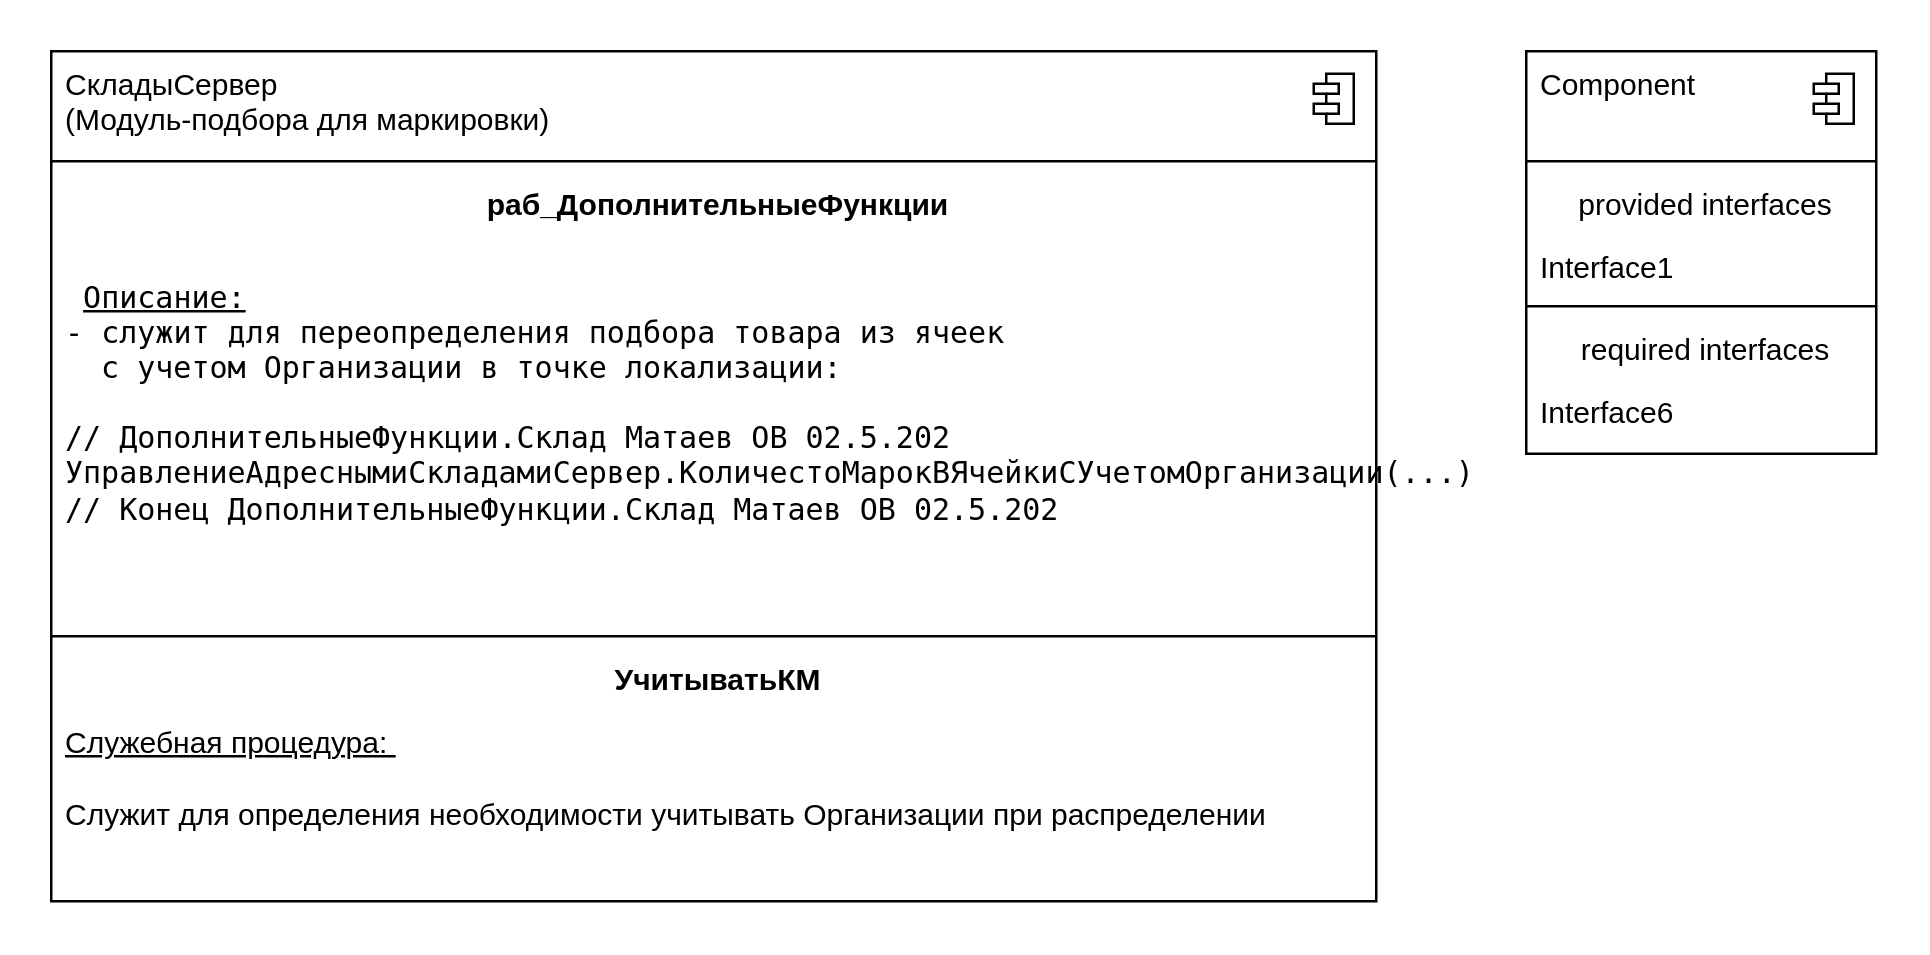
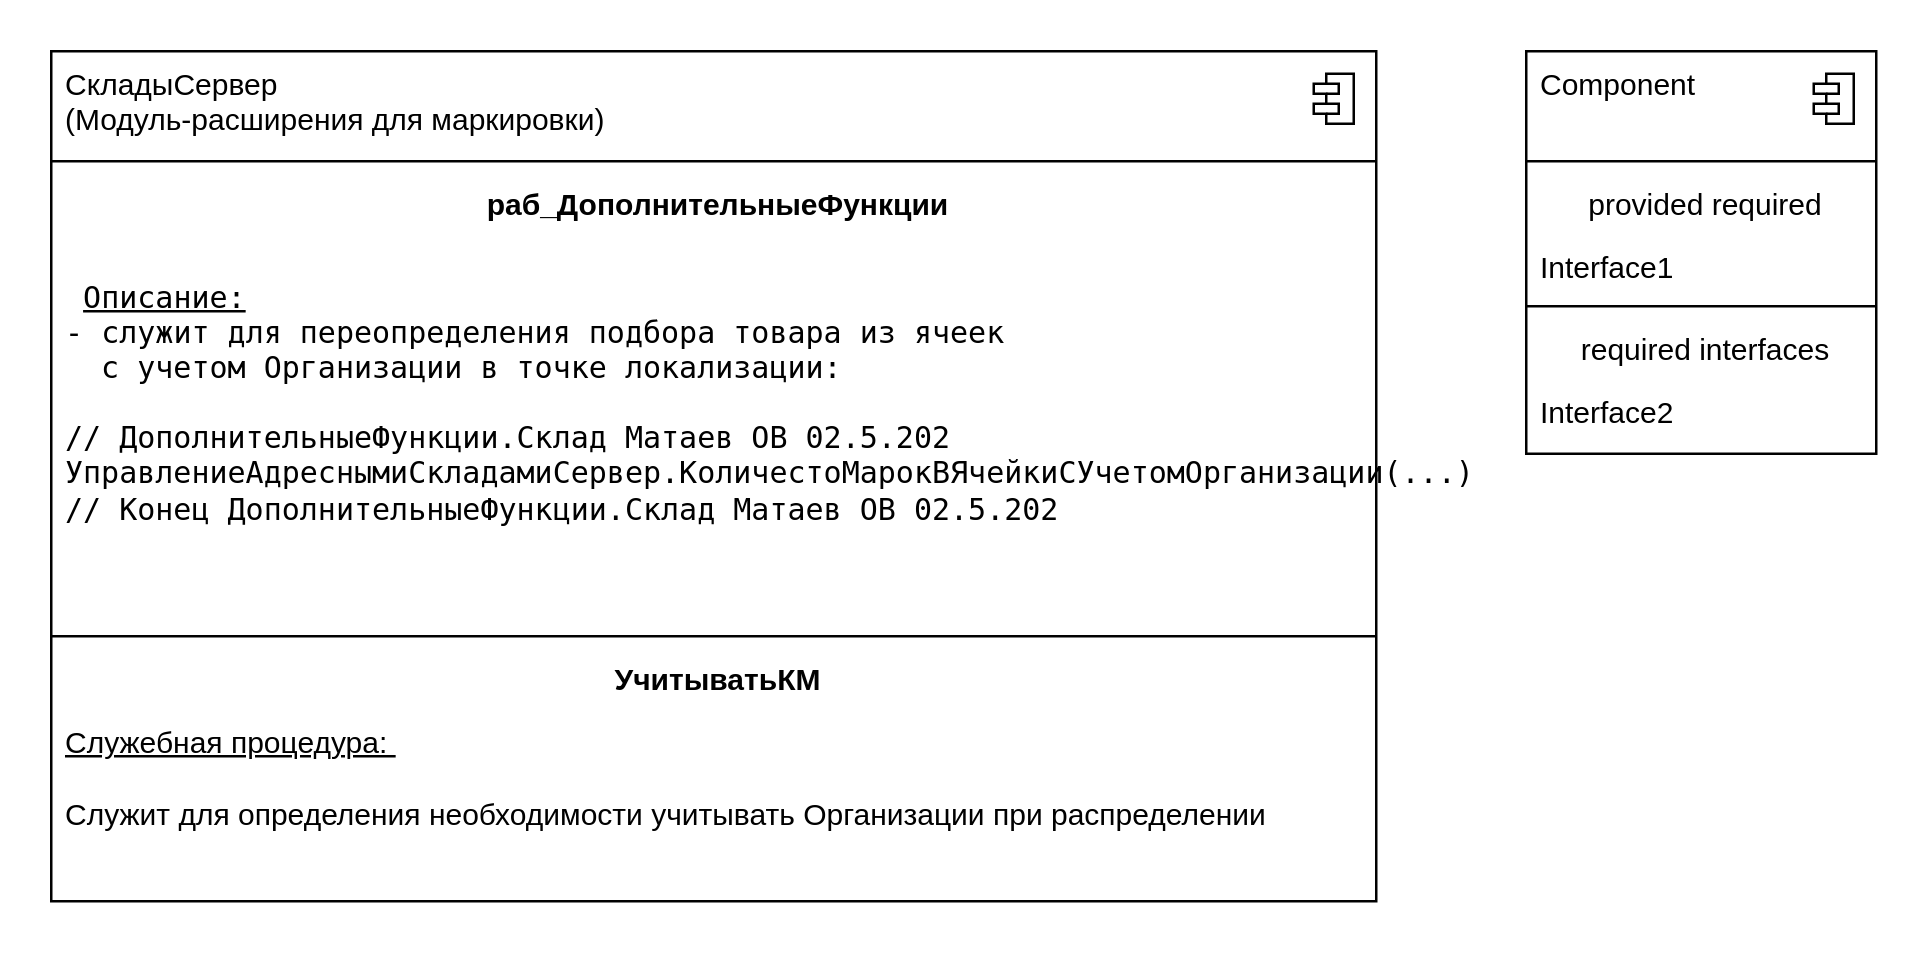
node "СкладыСервер (Модуль-подбора для маркировки)": label "СкладыСервер (Модуль-подбора для маркировки)" -> "СкладыСервер (Модуль-расширения для маркировки)"
node "provided interfaces": label "provided interfaces" -> "provided required"
node "Interface6": label "Interface6" -> "Interface2"
